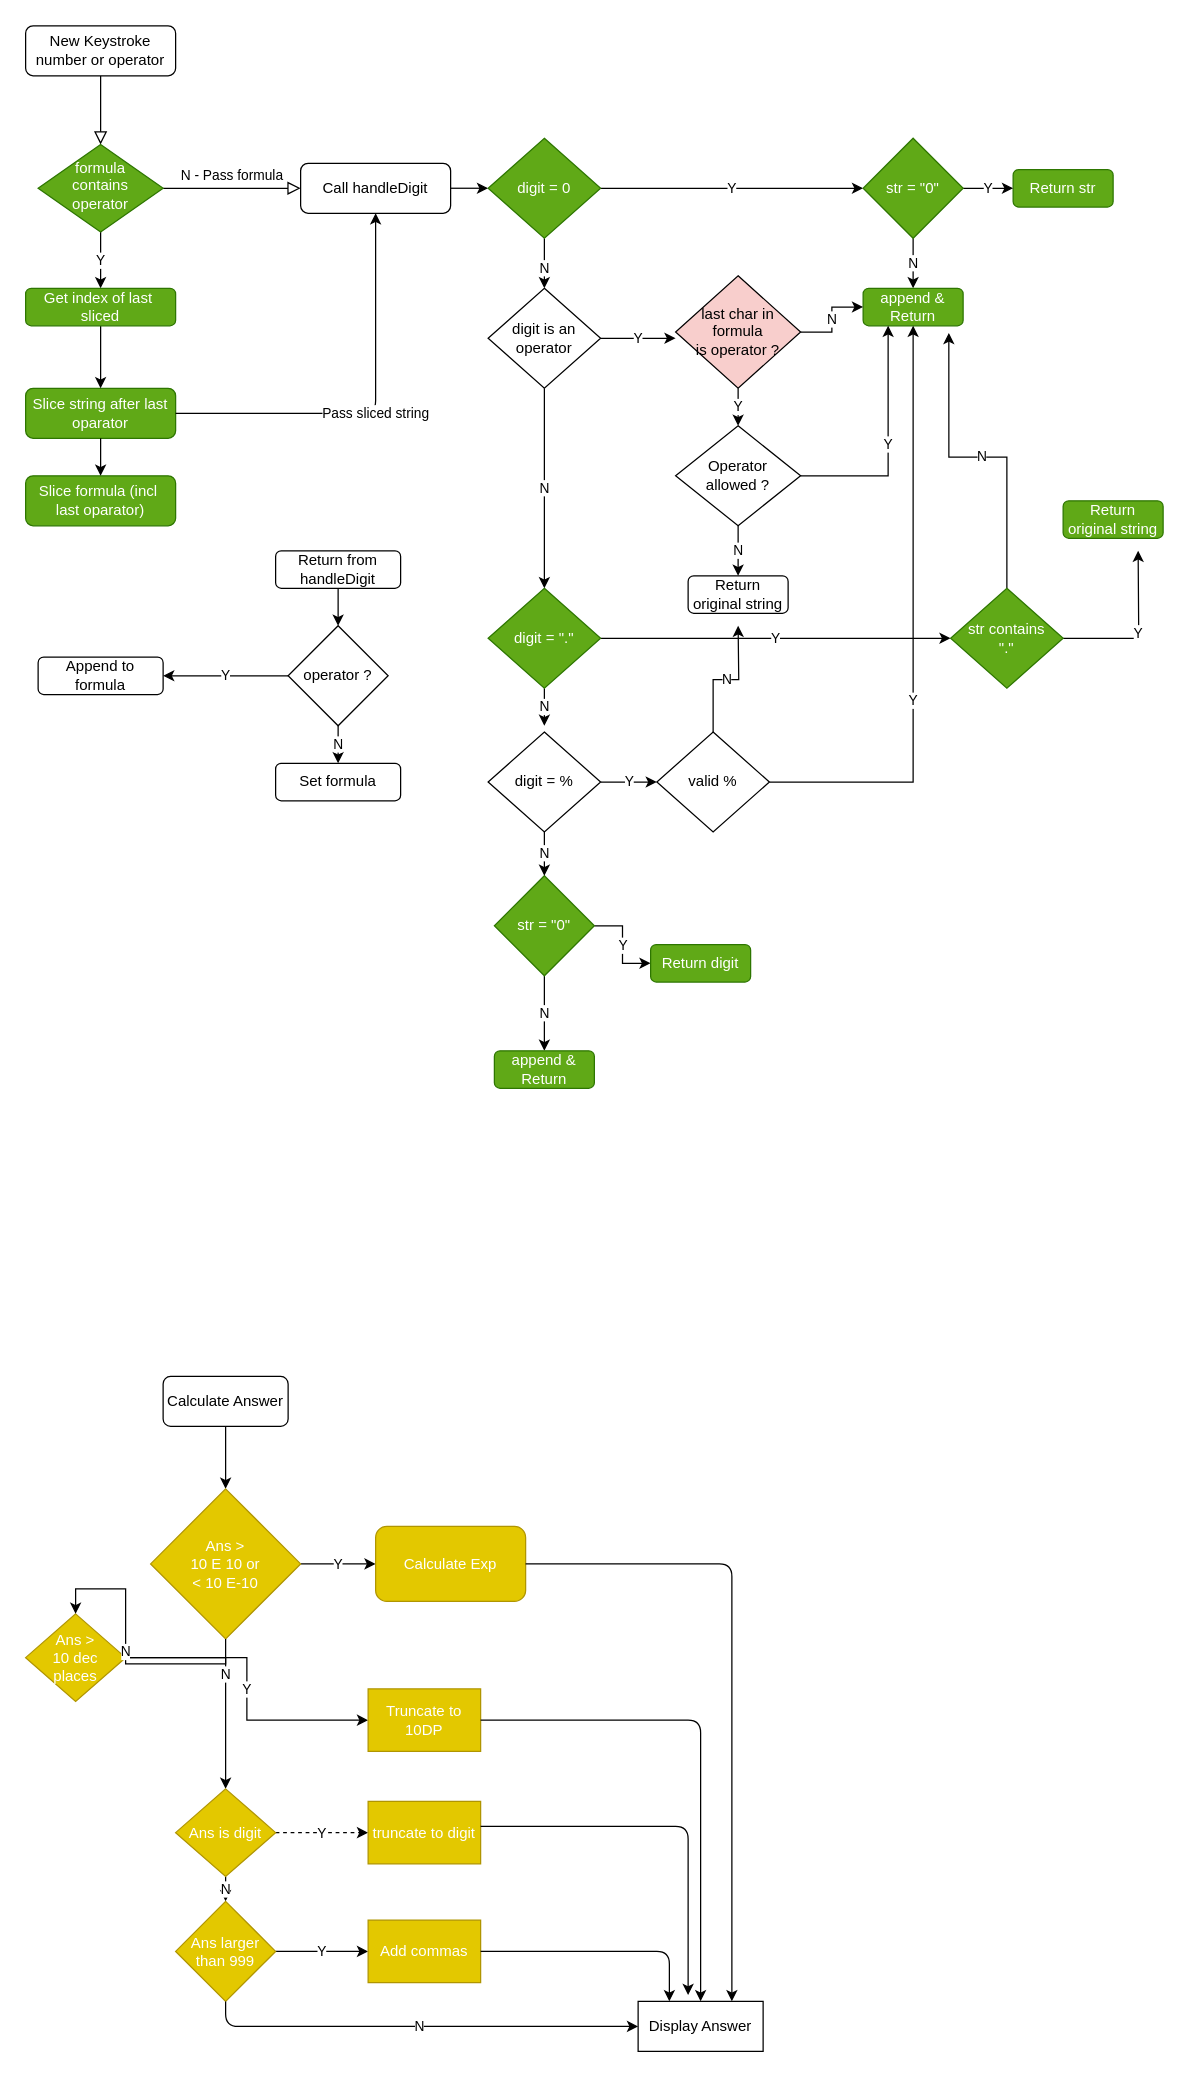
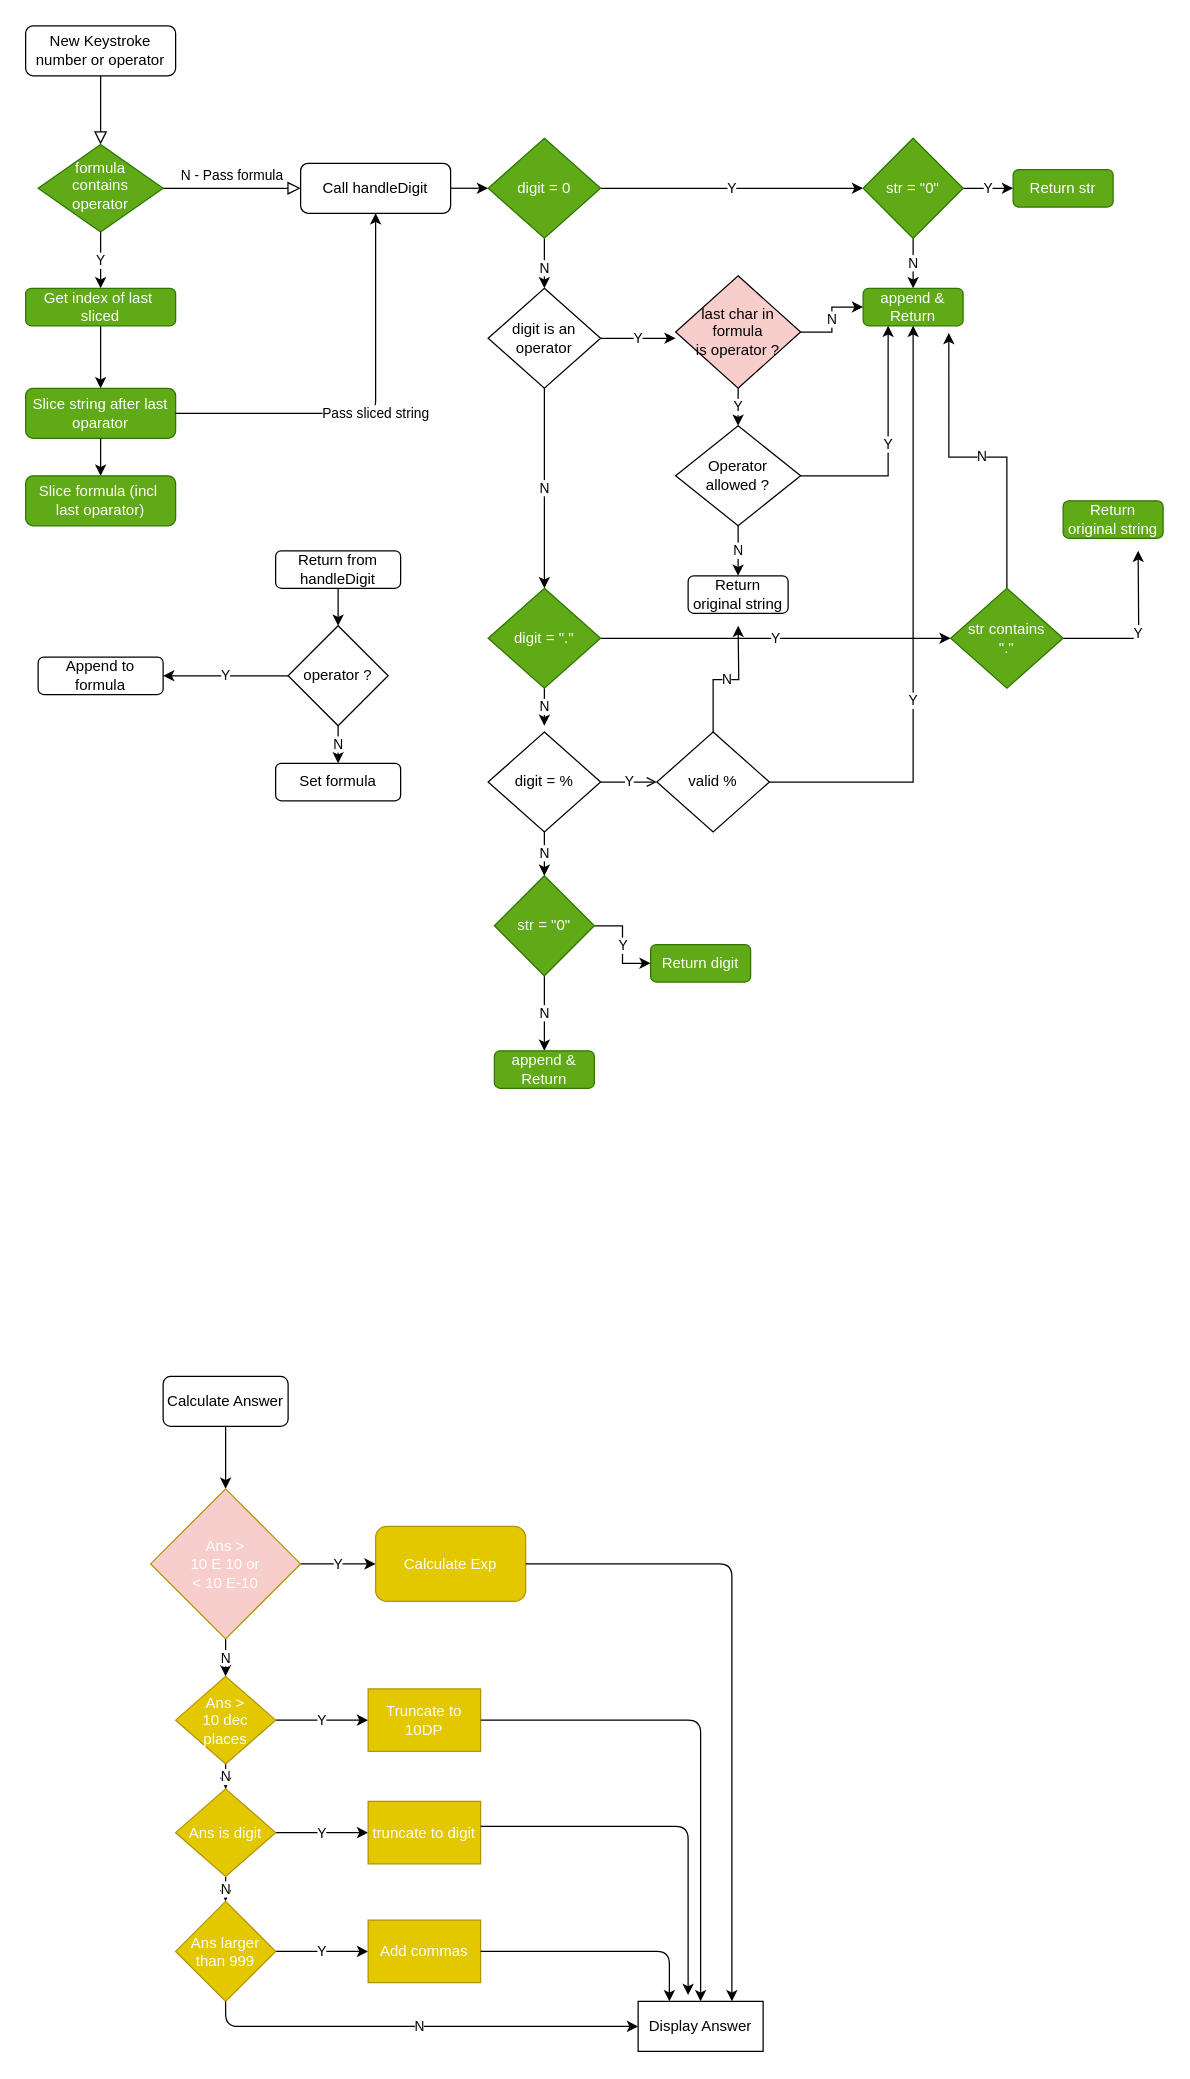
edge "digit = %" -> "valid %": arrowhead classic -> open
node "Ans > 10 E 10 or < 10 E-10": fillcolor #e3c800 -> #f8cecc
node "Ans > 10 dec places": moved (76, 1658) -> (226, 1720)
edge "Ans is digit" -> "truncate to digit": style dashed -> solid
